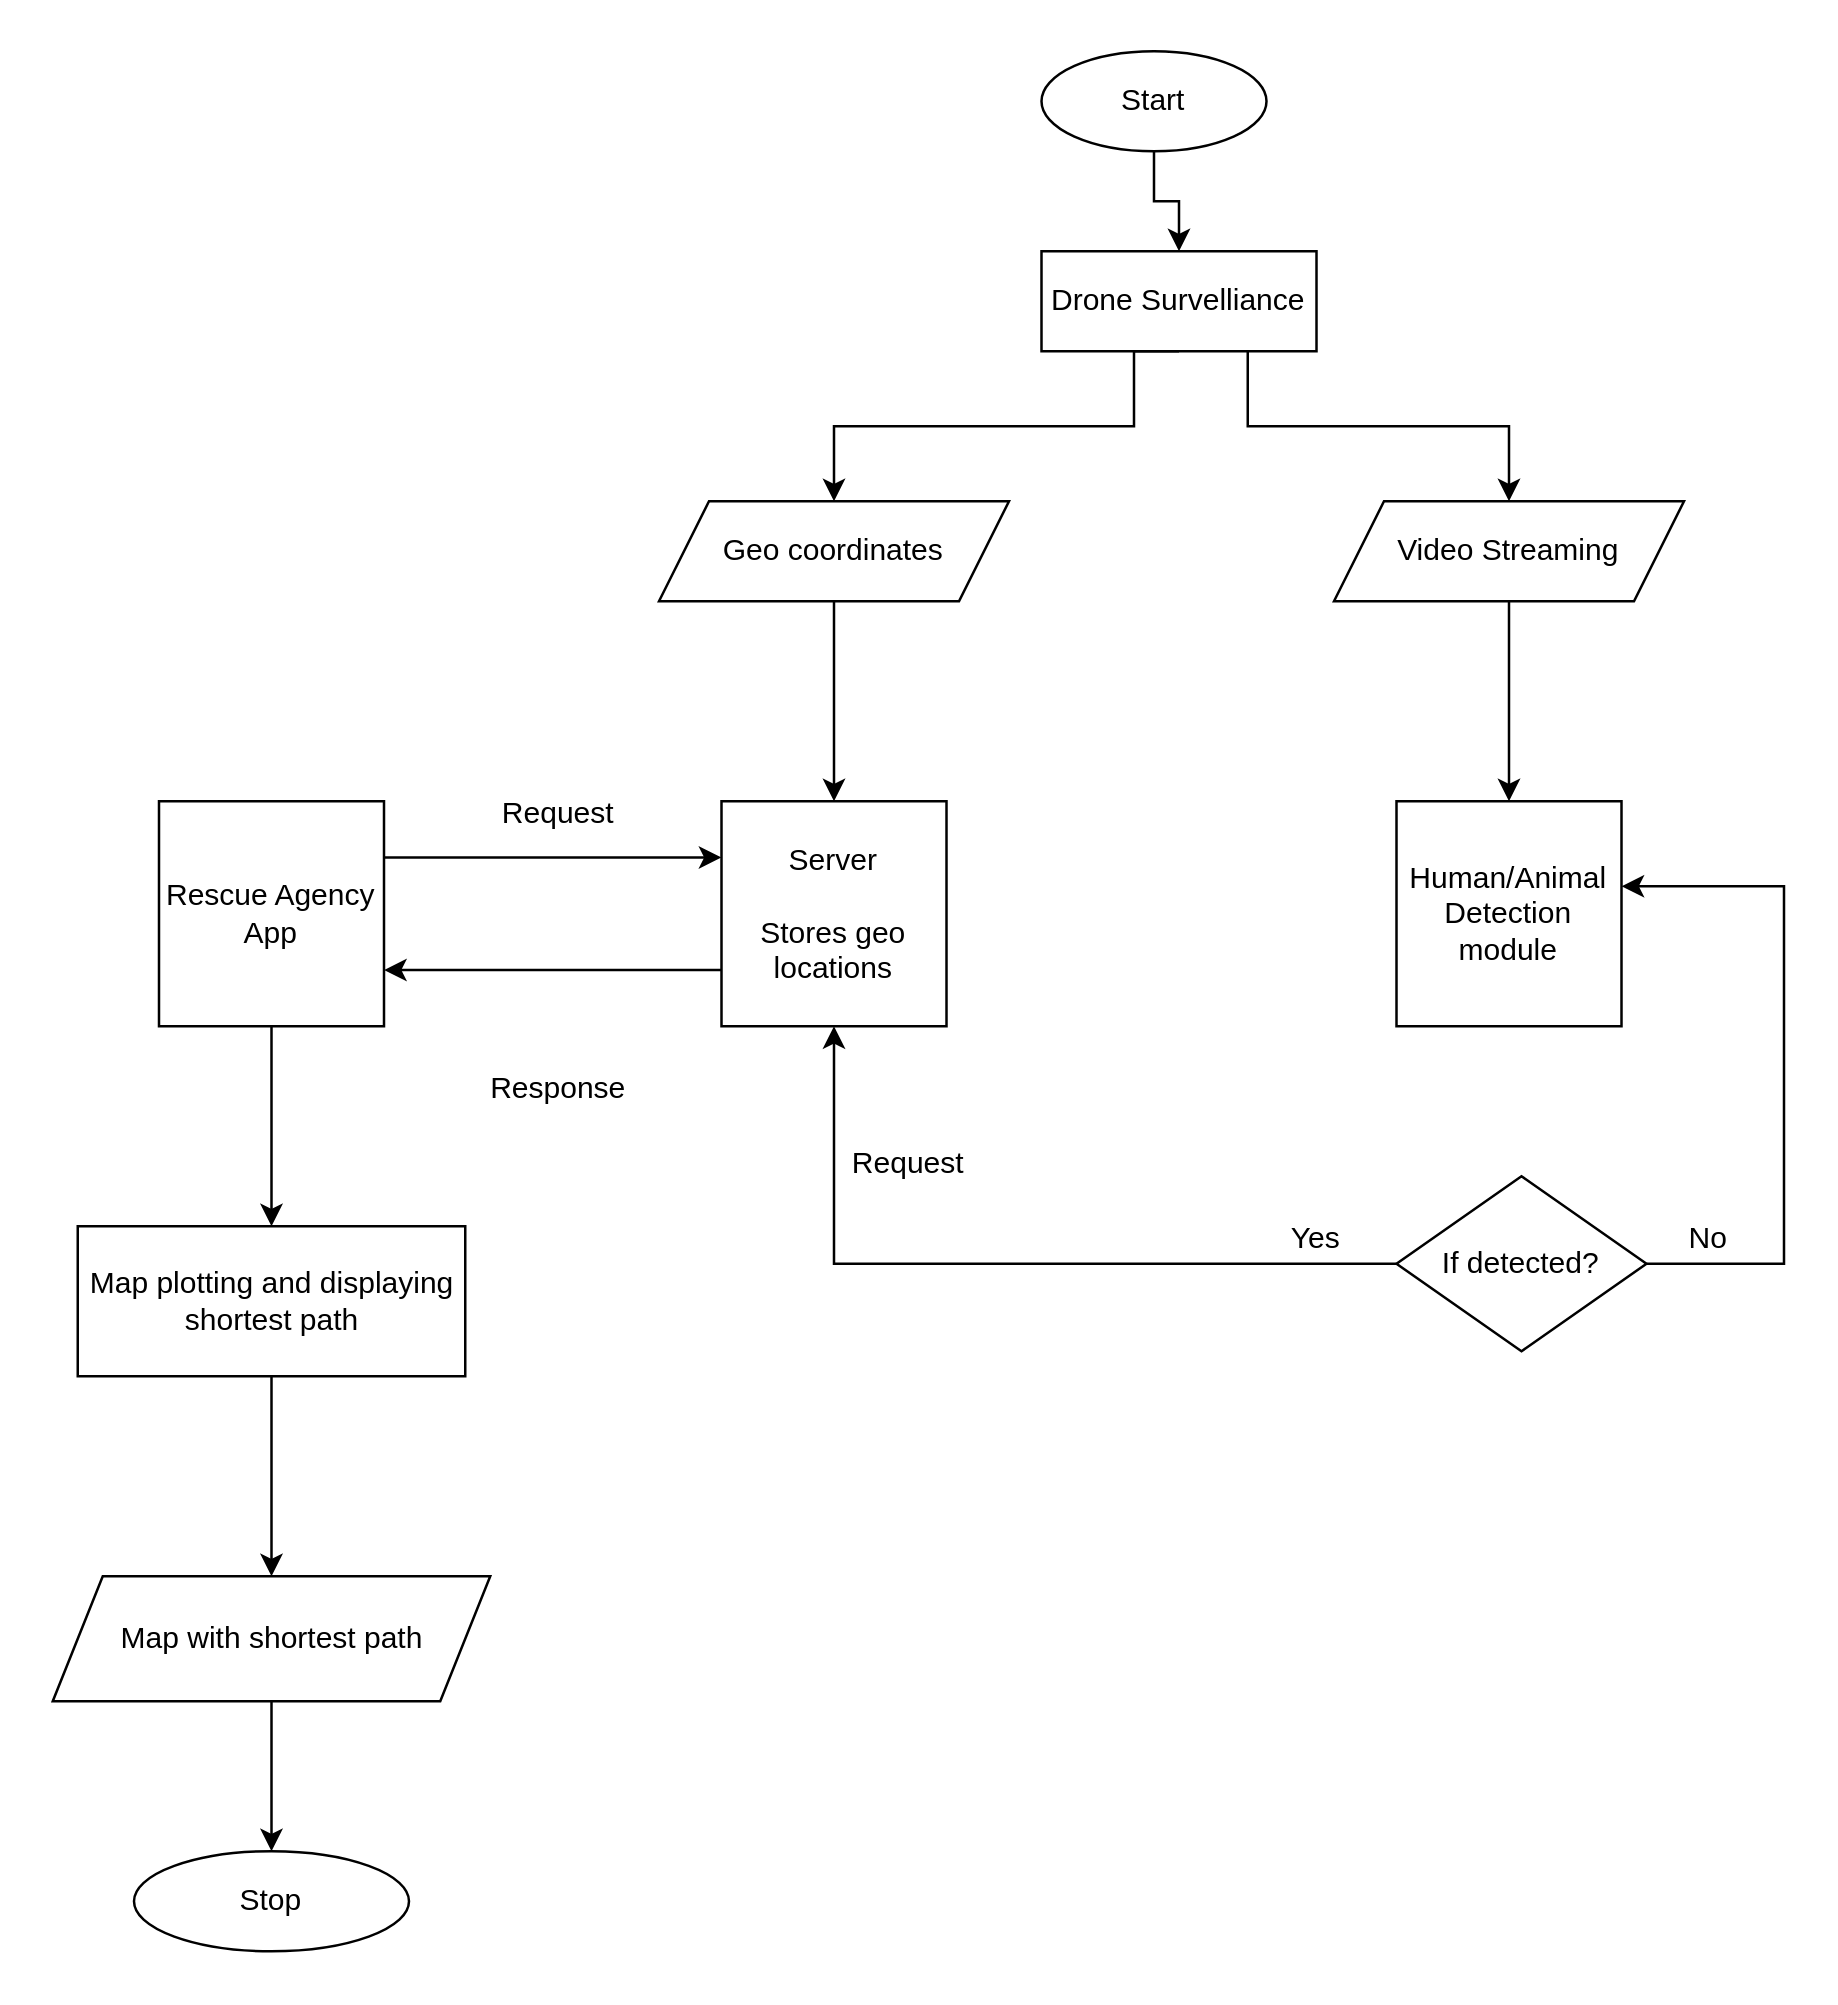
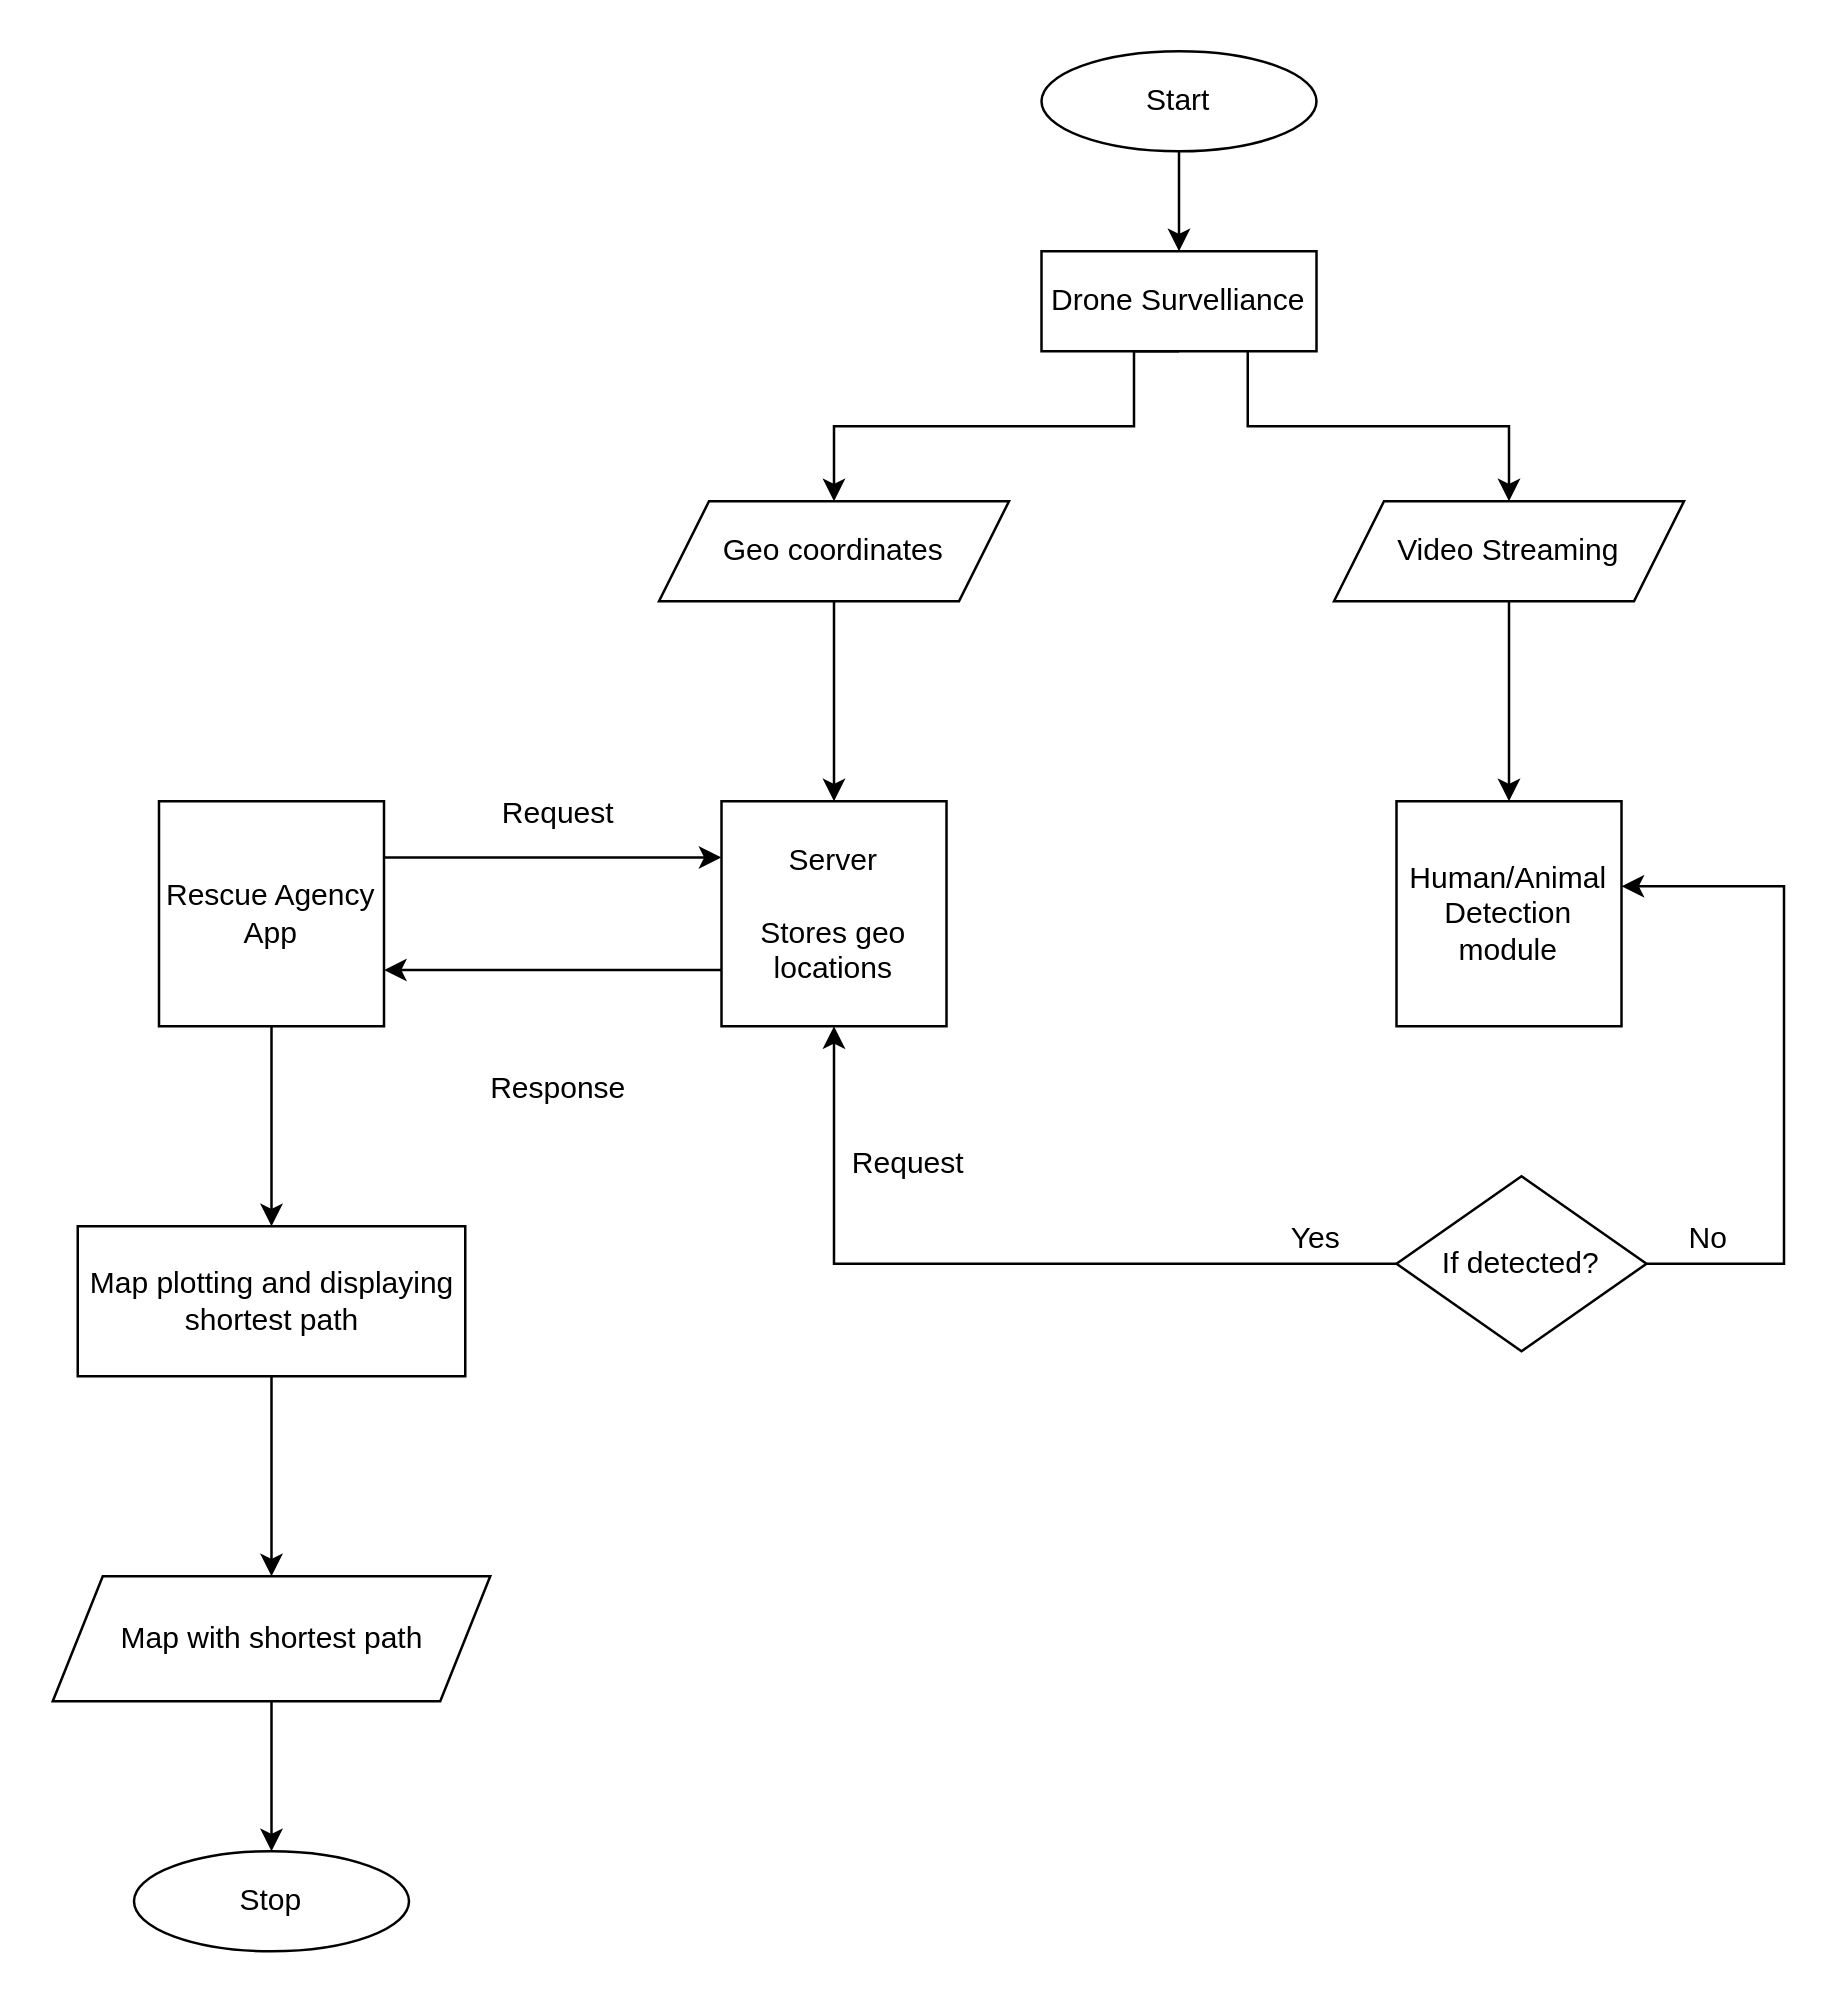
node "Start": size 225x100 -> 275x100
